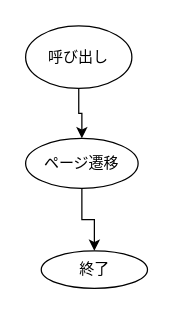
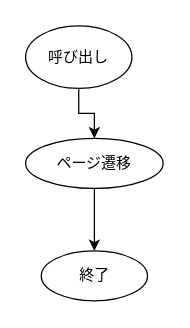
node "ページ遷移": size 113x50 -> 138x50
node "終了": size 106x38 -> 106x50
